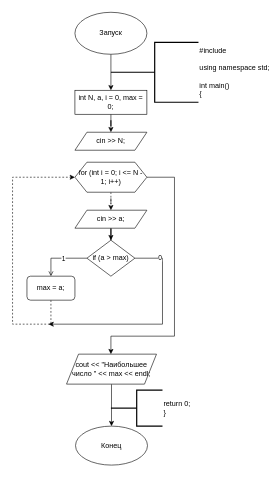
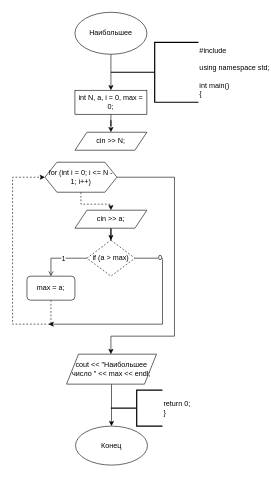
node "Запуск": label "Запуск" -> "Наибольшее"
node "for (int i = 0; i <= N - 1; i++)": moved (111, 177) -> (81, 177)
node "if (a > max)": style solid -> dashed
